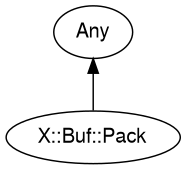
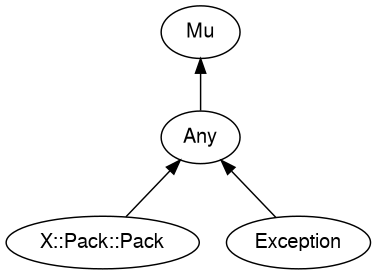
node "Mu": added
node "X::Buf::Pack": label "X::Buf::Pack" -> "X::Pack::Pack"
node "Exception": added
